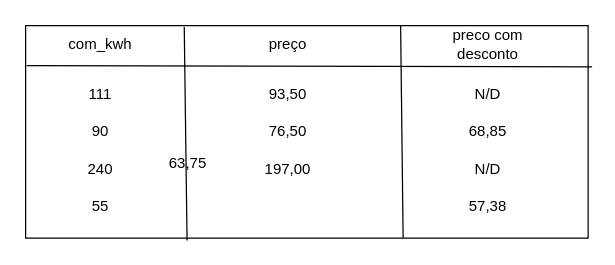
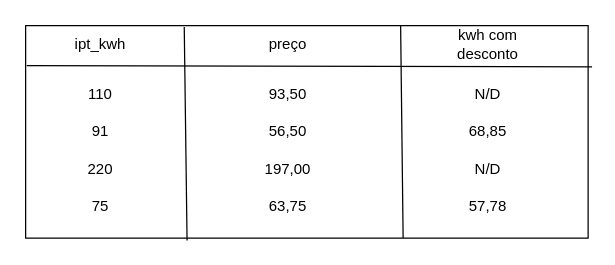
node "com_kwh": label "com_kwh" -> "ipt_kwh"
node "preco com desconto": label "preco com desconto" -> "kwh com desconto"
node "111": label "111" -> "110"
node "90": label "90" -> "91"
node "76,50": label "76,50" -> "56,50"
node "63,75": moved (188, 163) -> (288, 207)
node "240": label "240" -> "220"
node "55": label "55" -> "75"
node "57,38": label "57,38" -> "57,78"
